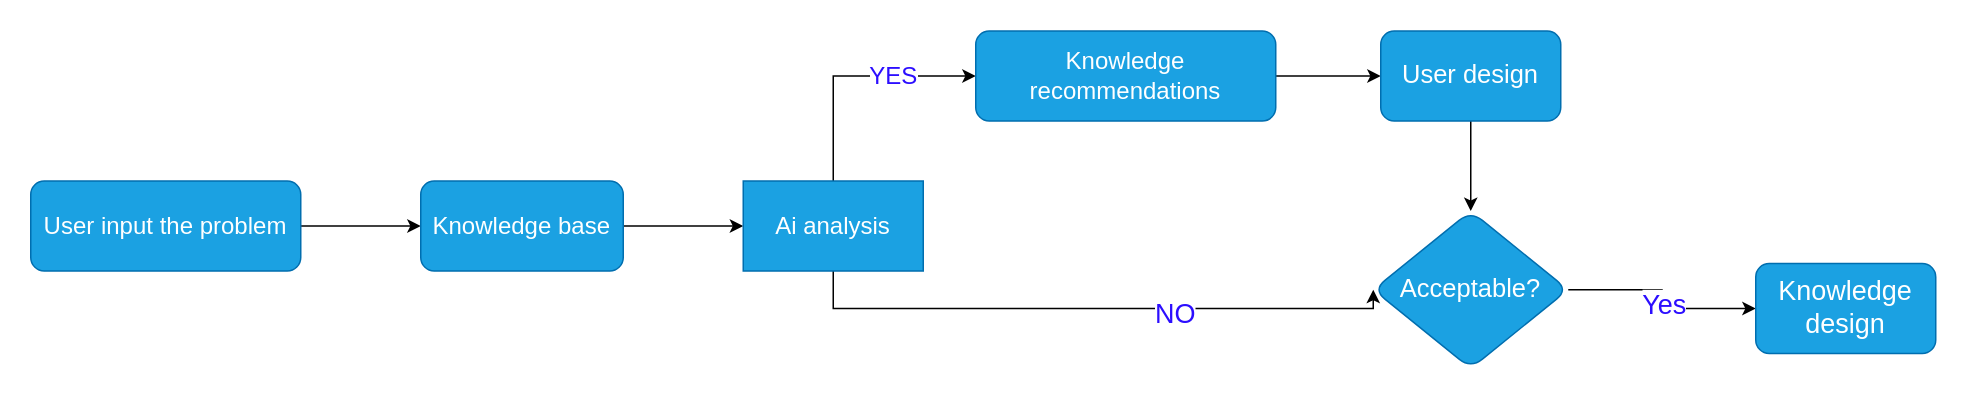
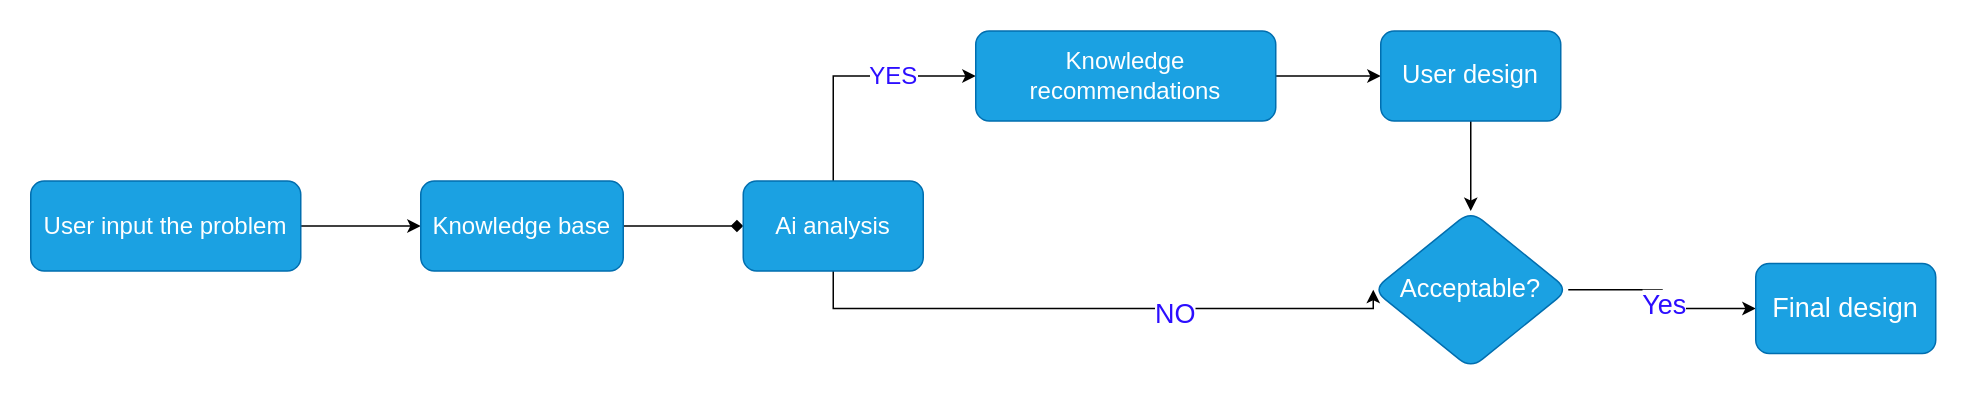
edge "Knowledge base" -> "Ai analysis": arrowhead classic -> diamond
node "Ai analysis": shape rectangle -> rounded rectangle
node "Knowledge design": label "Knowledge design" -> "Final design"
